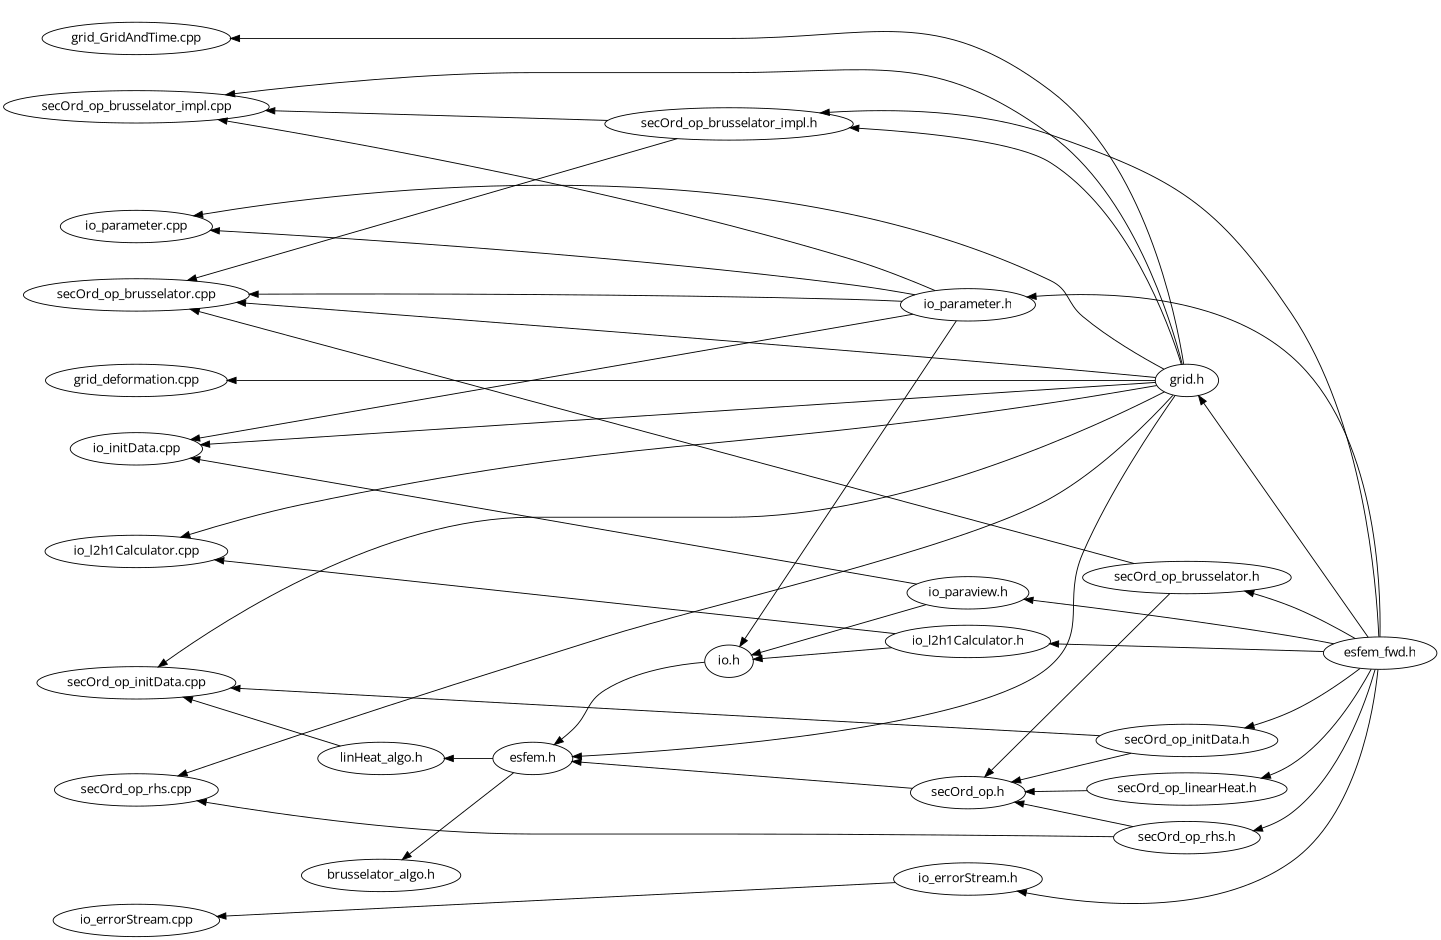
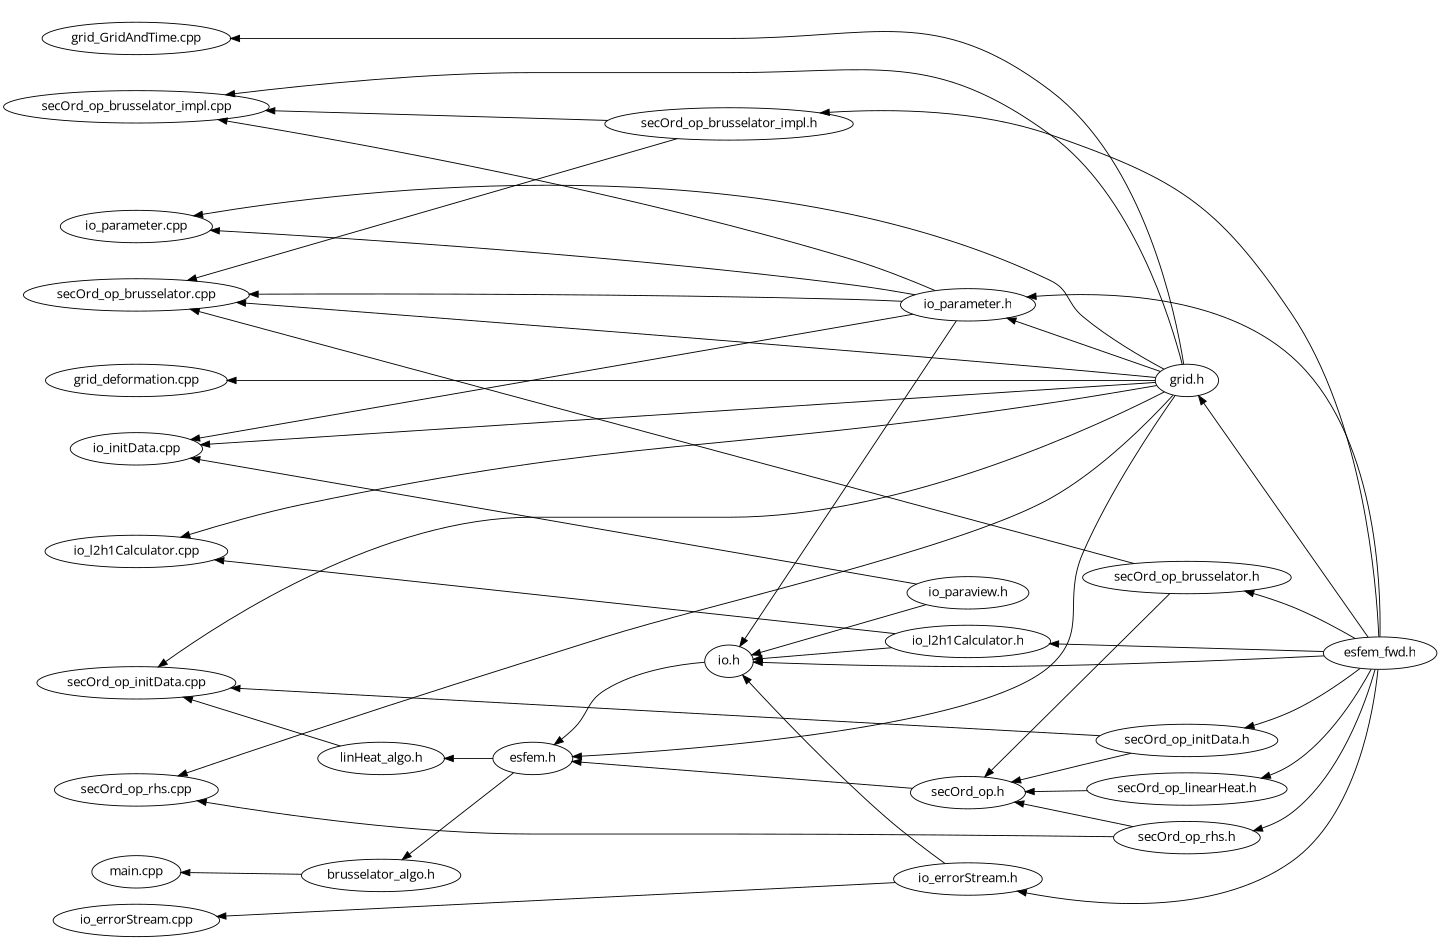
edge "grid.h" -> "secOrd_op_brusselator_impl.h": now "grid.h" -> "io_parameter.h"
edge "esfem_fwd.h" -> "io_paraview.h": now "esfem_fwd.h" -> "io.h"
edge "io_errorStream.h" -> "io.h": added
node "main.cpp": added
